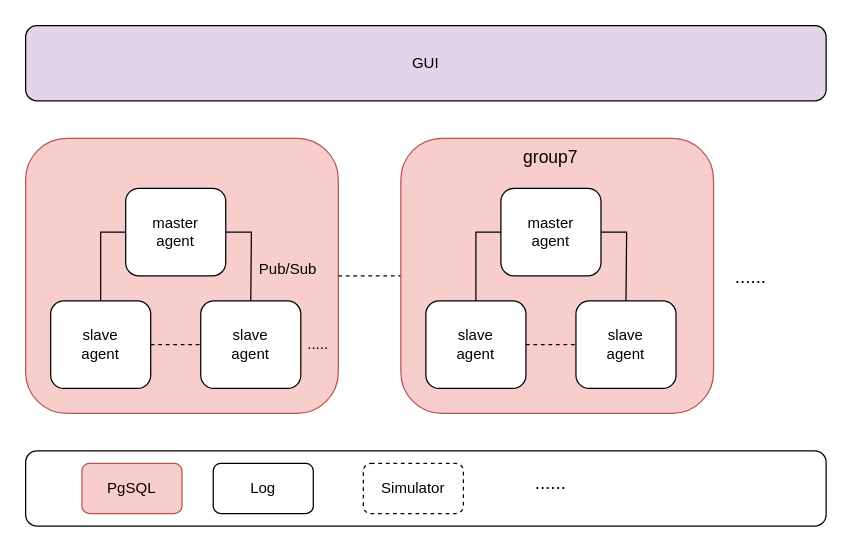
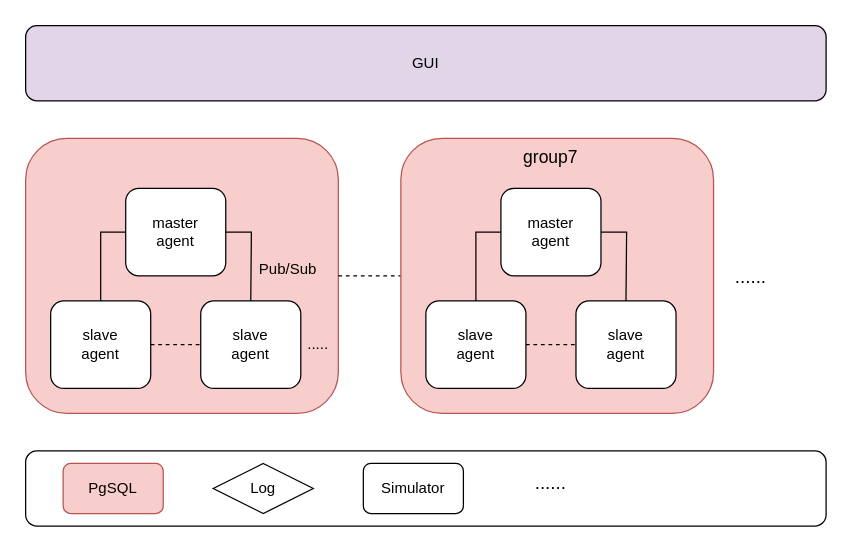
node "PgSQL": moved (132, 488) -> (113, 488)
node "Log": shape rounded rectangle -> diamond
node "Simulator": style dashed -> solid
